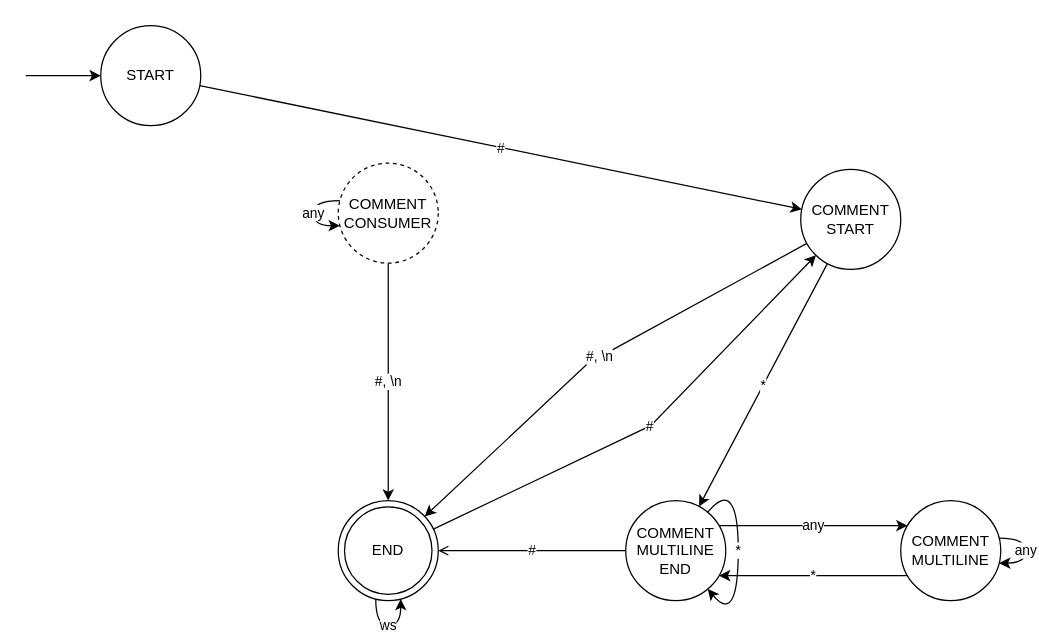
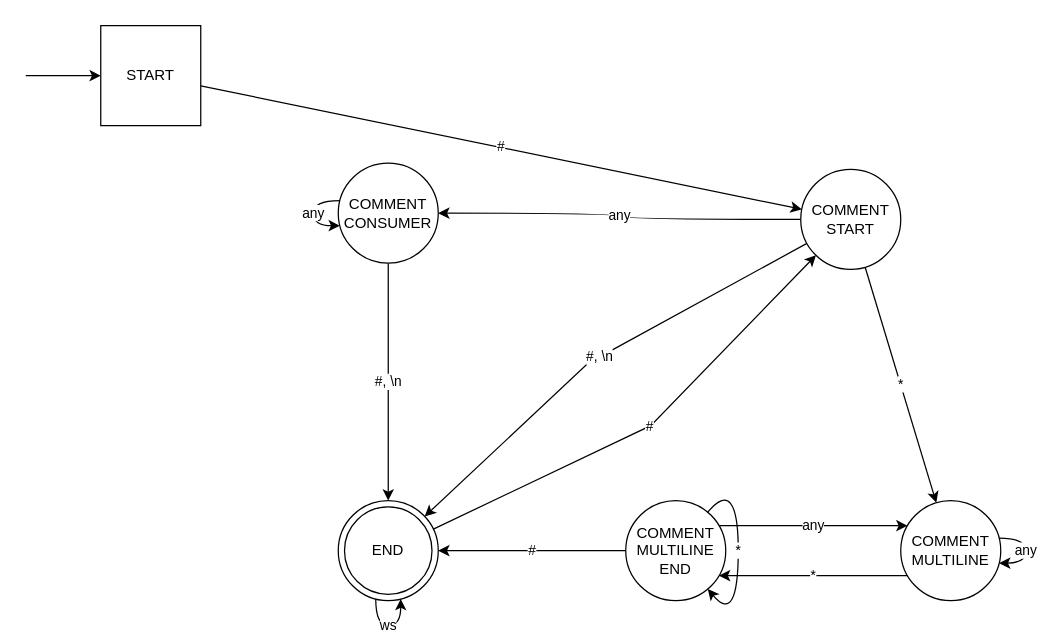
node "START": shape ellipse -> rectangle
node "COMMENT CONSUMER": style dashed -> solid
edge "COMMENT START" -> "COMMENT CONSUMER": added, label "any"
edge "COMMENT START" -> "COMMENT MULTILINE END": now "COMMENT START" -> "COMMENT MULTILINE"
edge "COMMENT MULTILINE END" -> "END": arrowhead open -> classic
